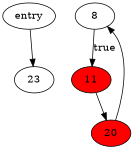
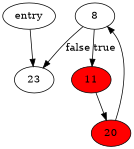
edge "8" -> "23": added, label "false"
